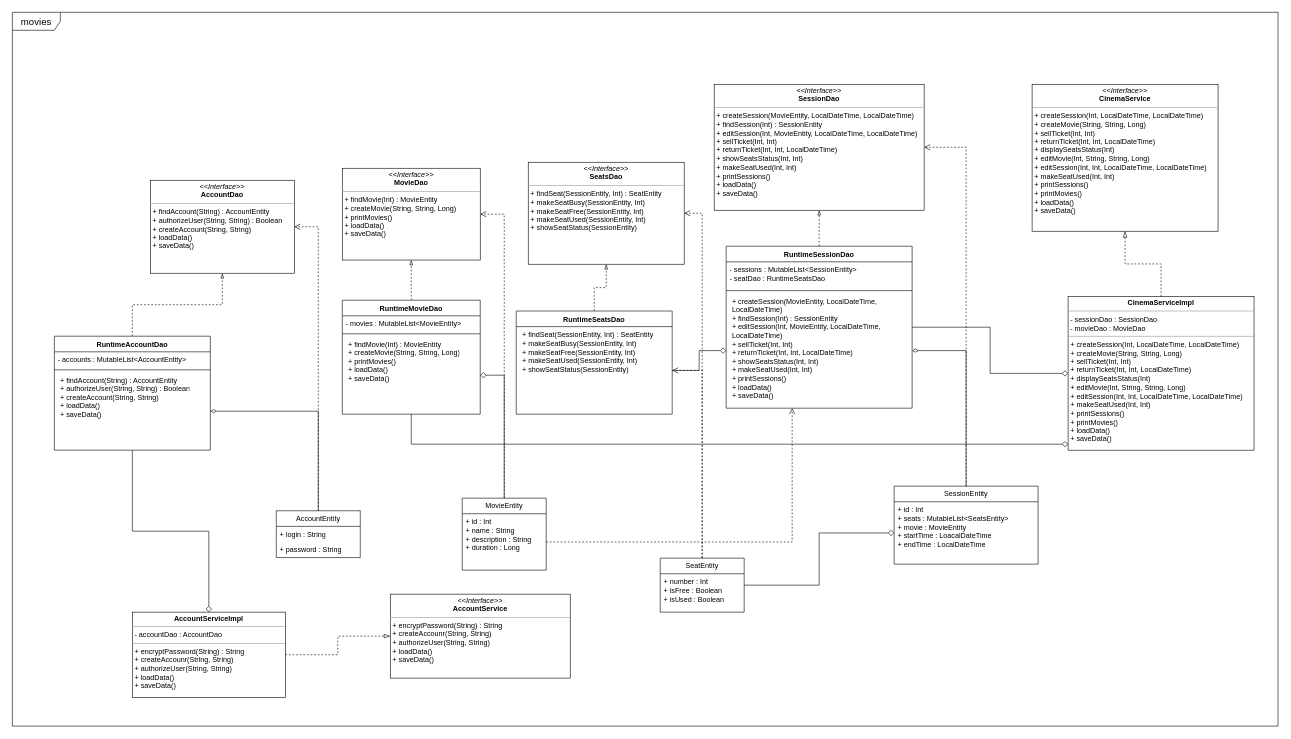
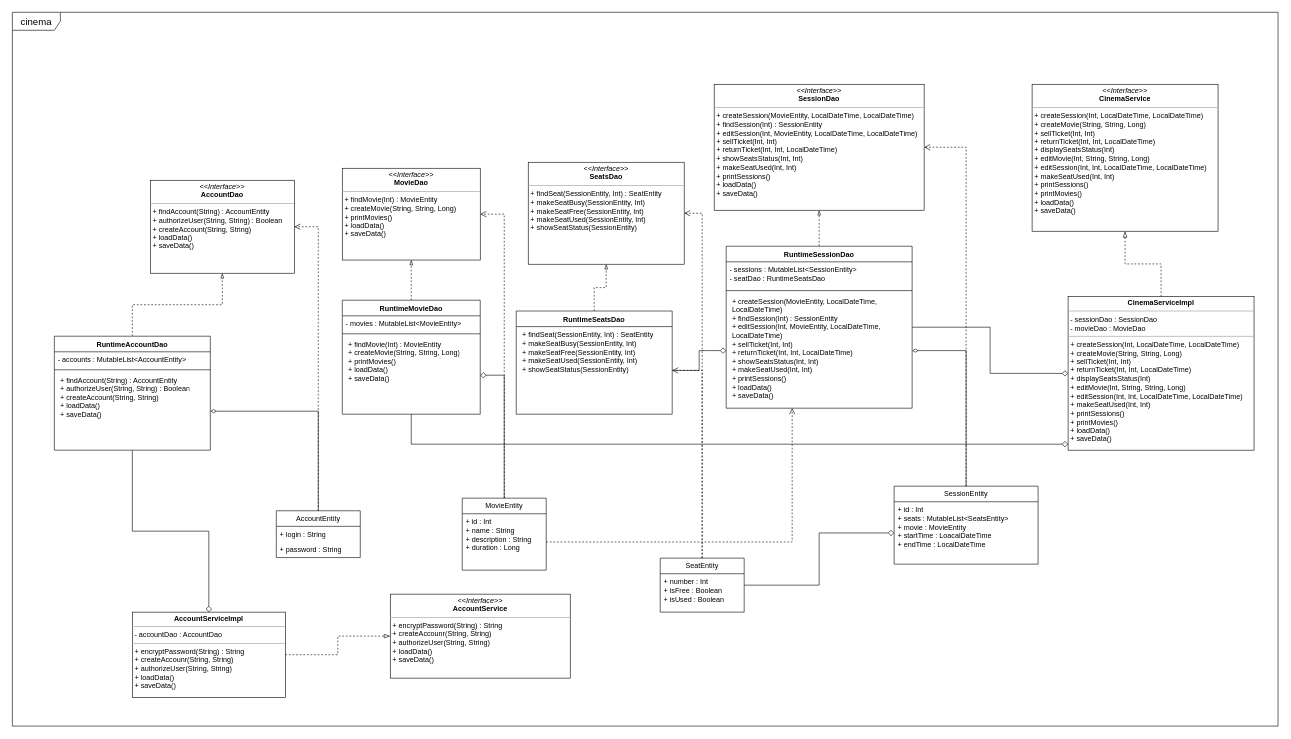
node "movies": label "movies" -> "cinema"
